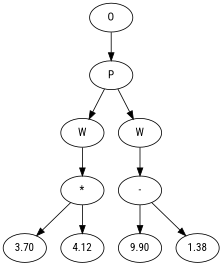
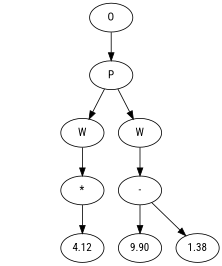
node "3.70": removed
